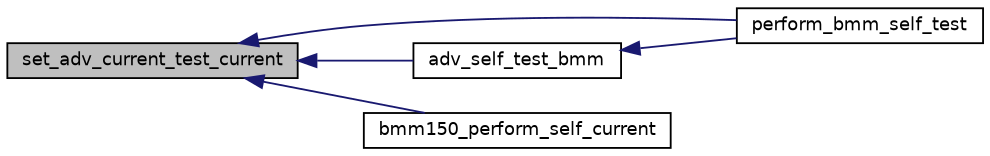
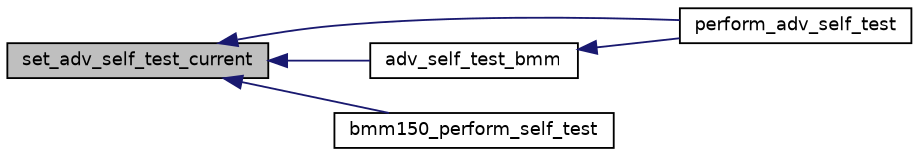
node "perform_bmm_self_test": label "perform_bmm_self_test" -> "perform_adv_self_test"
node "set_adv_current_test_current": label "set_adv_current_test_current" -> "set_adv_self_test_current"
node "bmm150_perform_self_current": label "bmm150_perform_self_current" -> "bmm150_perform_self_test"
